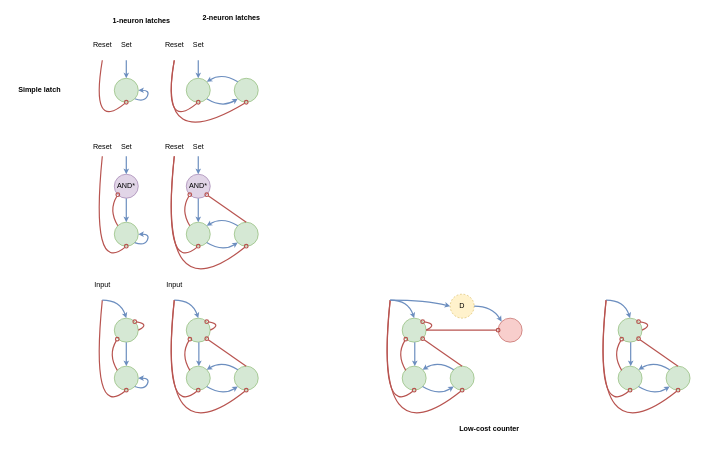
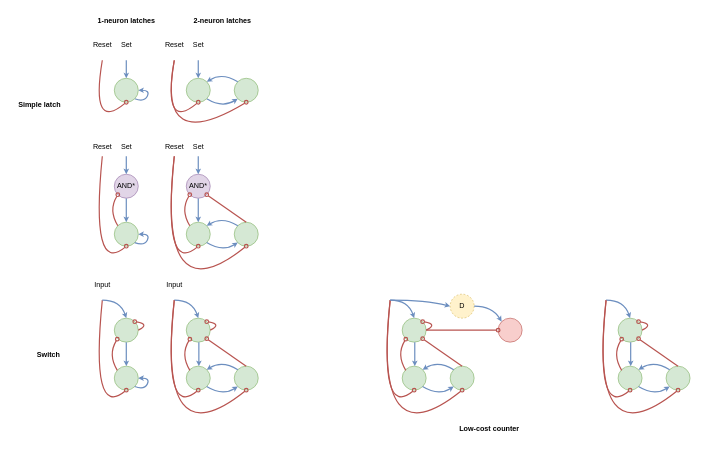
node "2-neuron latches": moved (231, 18) -> (222, 21)
node "1-neuron latches": moved (141, 21) -> (126, 21)
node "Simple latch": moved (39, 90) -> (39, 105)
node "Switch": added
